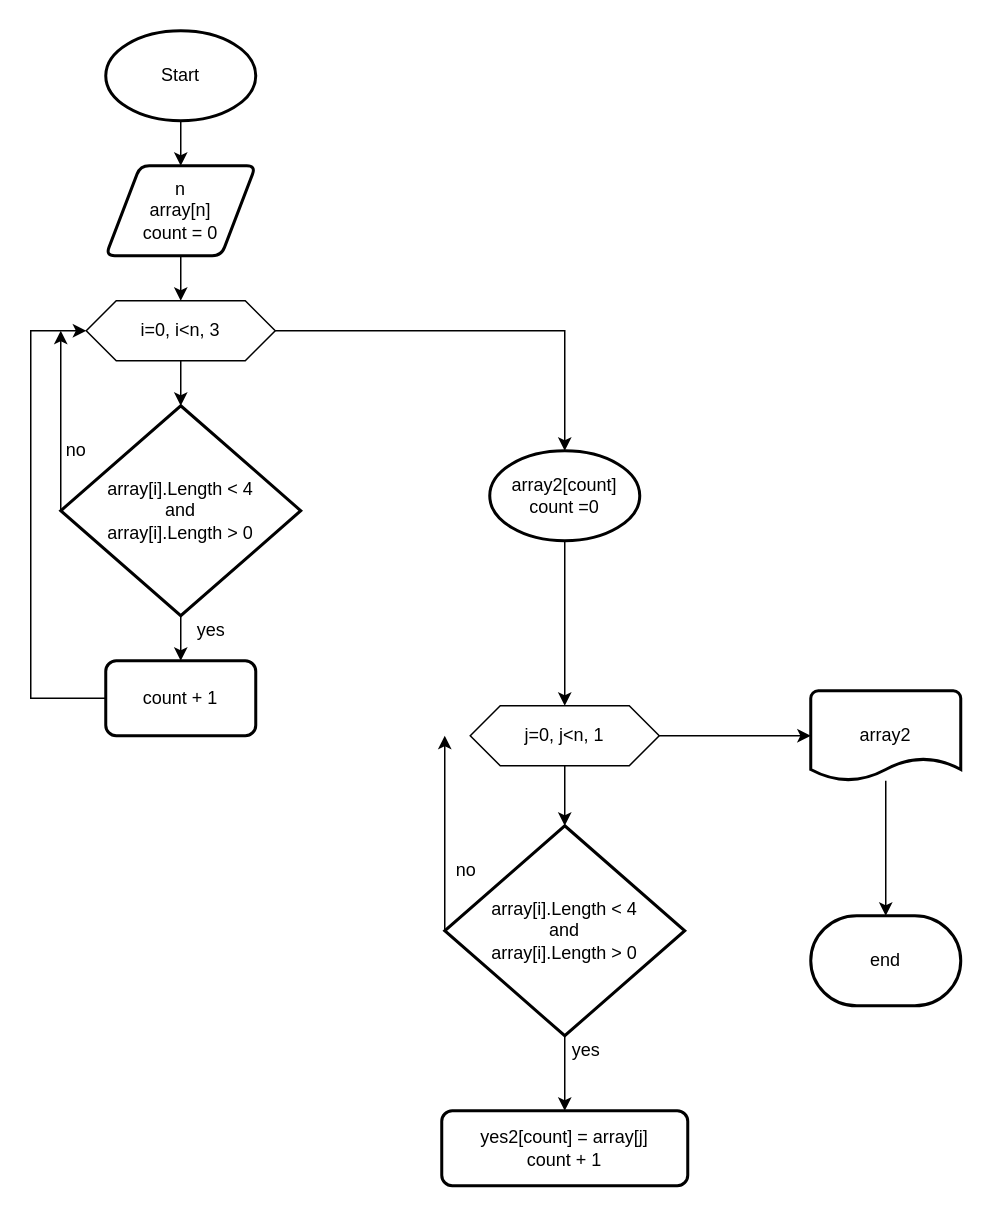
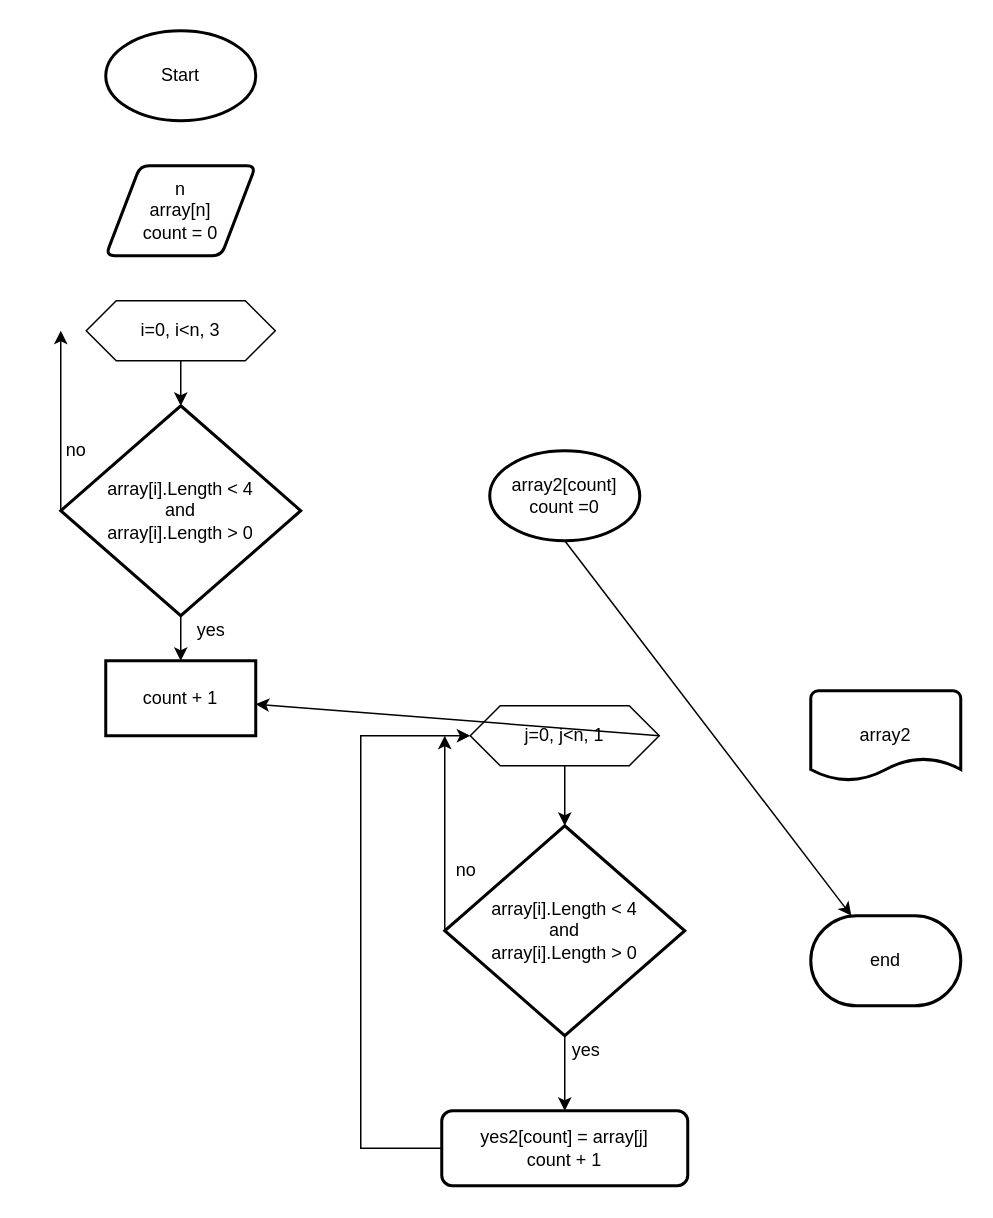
edge "Start" -> "n array[n] count = 0": removed
edge "n array[n] count = 0" -> "i=0, i<n, 3": removed
edge "i=0, i<n, 3" -> "array2[count] count =0": removed
edge "count + 1" -> "i=0, i<n, 3": removed
edge "array2[count] count =0" -> "j=0, j<n, 1": now "array2[count] count =0" -> "end"
node "count + 1": shape rounded rectangle -> rectangle
edge "j=0, j<n, 1" -> "array2": now "j=0, j<n, 1" -> "count + 1"
edge "array2" -> "end": removed
edge "yes2[count] = array[j] count + 1" -> "j=0, j<n, 1": added
